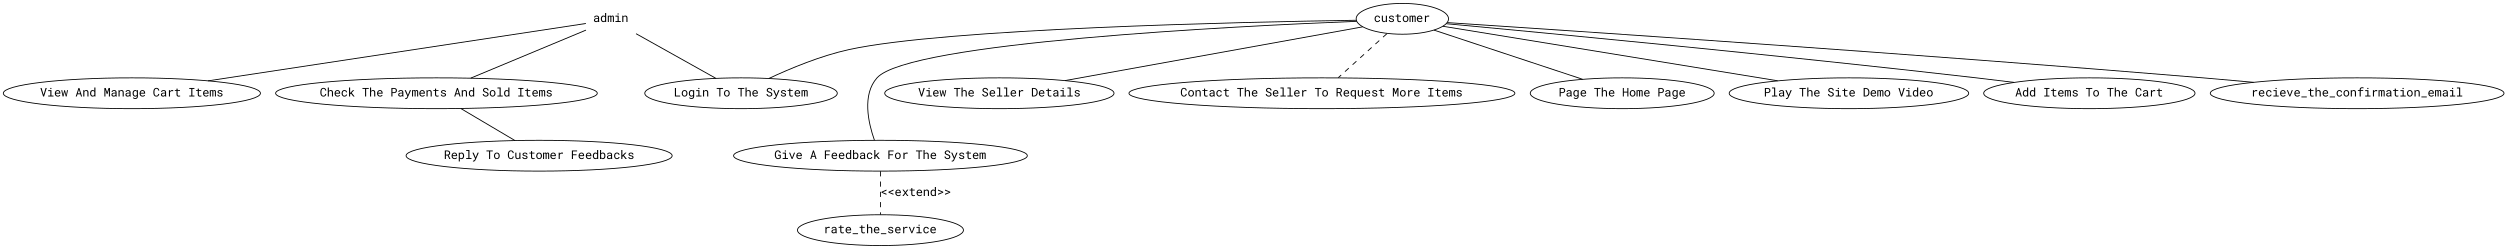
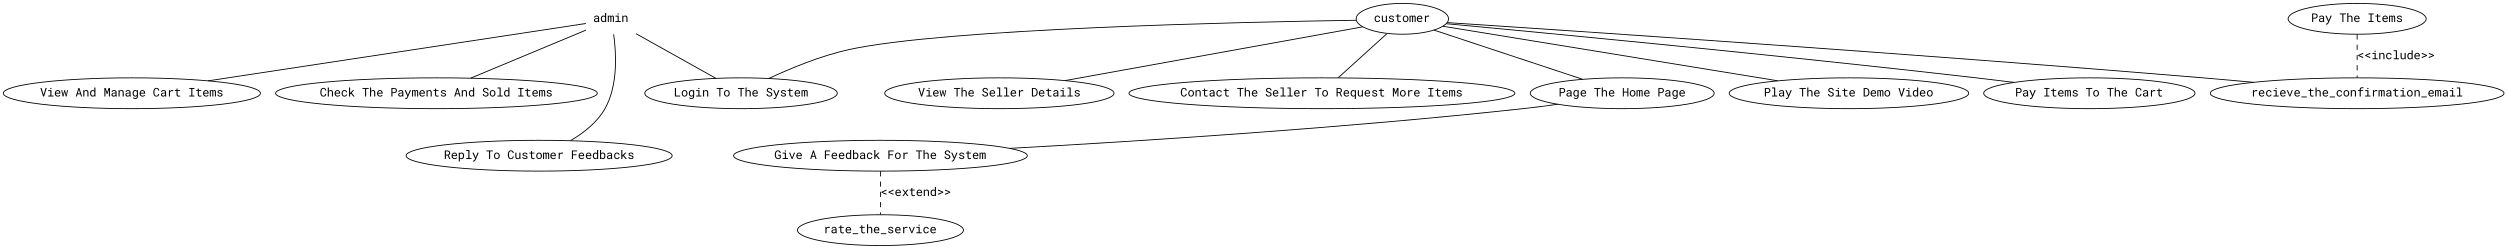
node "Pay The Items": added
edge "customer" -- "Give A Feedback For The System": now "Page The Home Page" -- "Give A Feedback For The System"
edge "customer" -- "Contact The Seller To Request More Items": style dashed -> solid
node "Add Items To The Cart": label "Add Items To The Cart" -> "Pay Items To The Cart"
edge "Check The Payments And Sold Items" -- "Reply To Customer Feedbacks": now "admin" -- "Reply To Customer Feedbacks"
